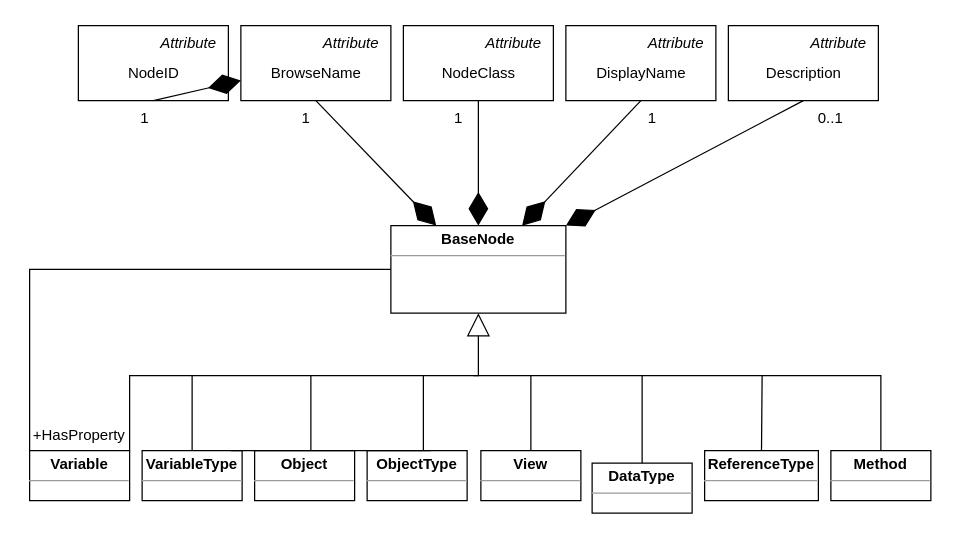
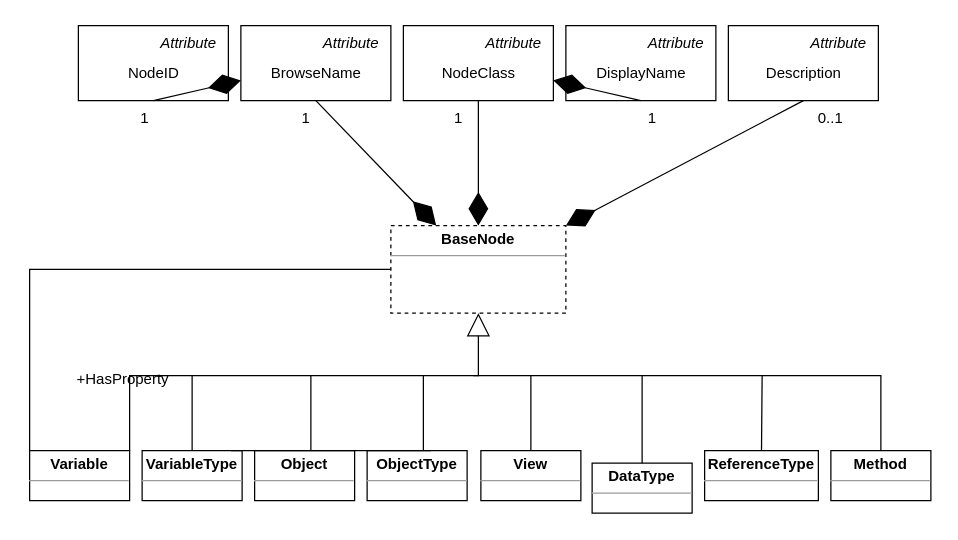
edge "DisplayName" -> "BaseNode": now "DisplayName" -> "NodeClass"
node "BaseNode": style solid -> dashed
node "+HasProperty": moved (79, 434) -> (123, 378)
